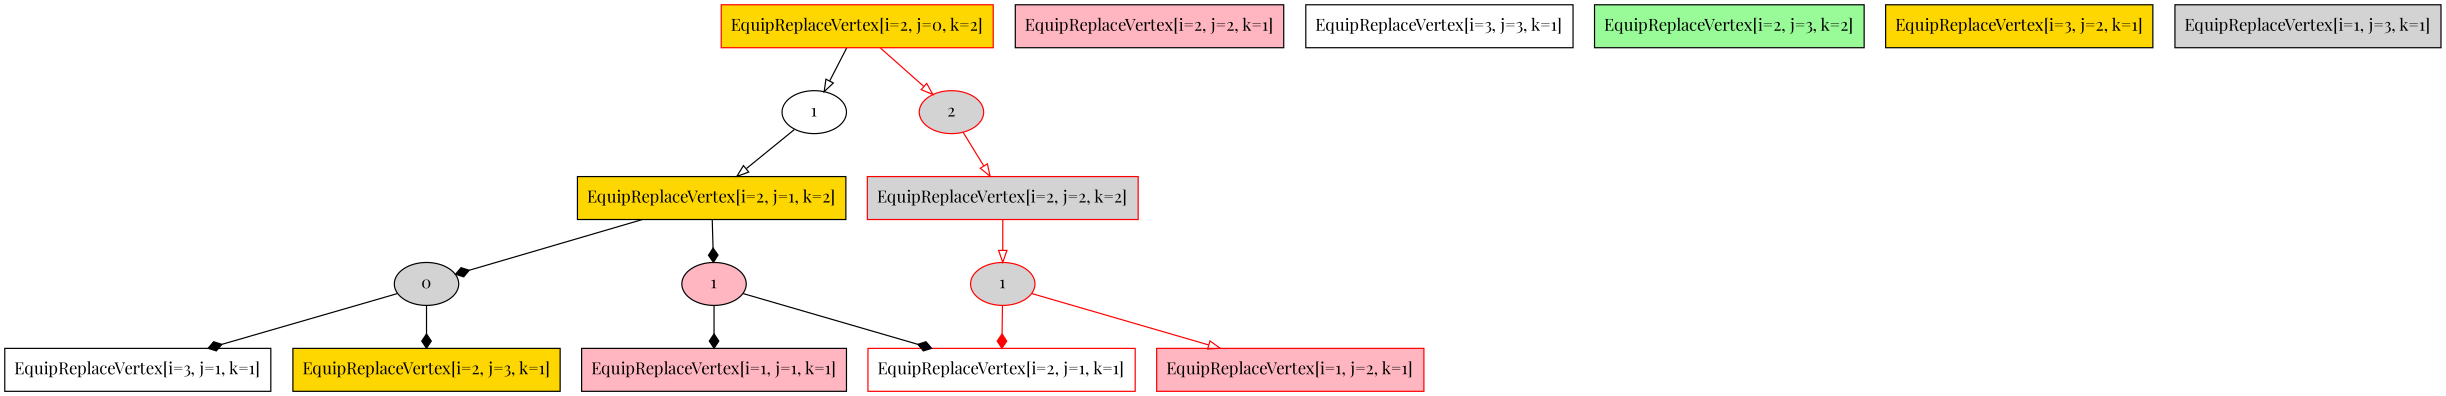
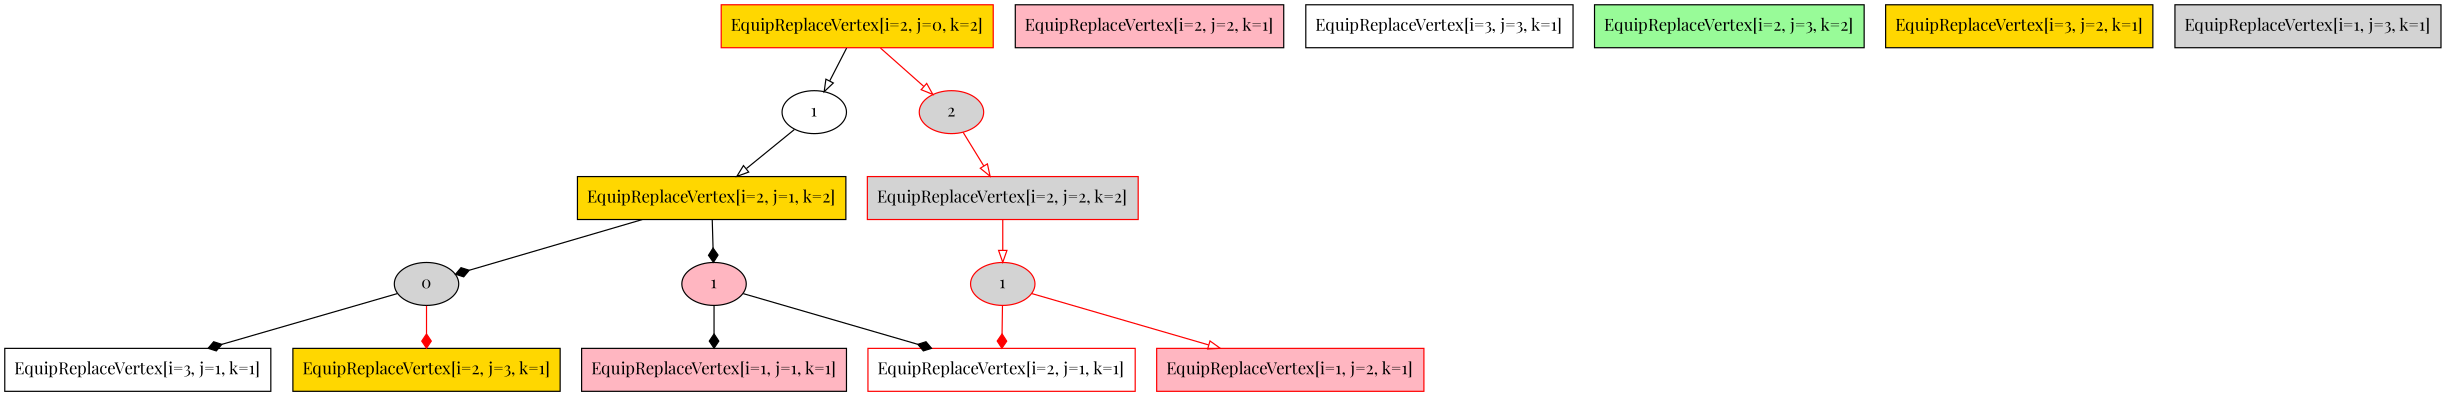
edge "0" -> "EquipReplaceVertex[i=2, j=3, k=1]": color black -> red
